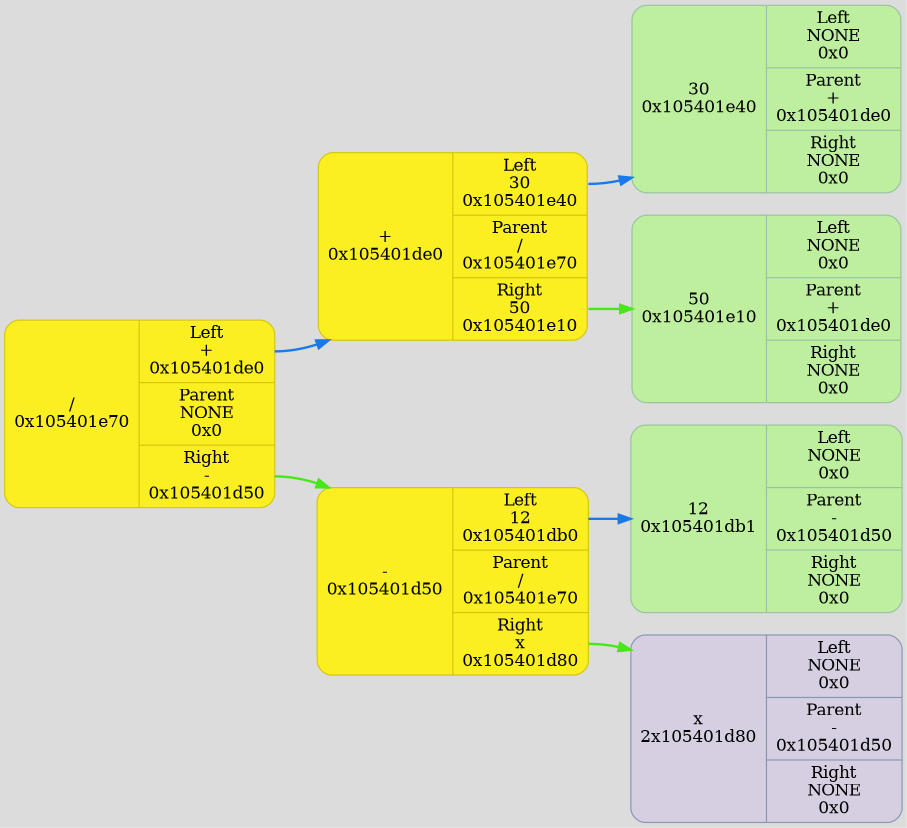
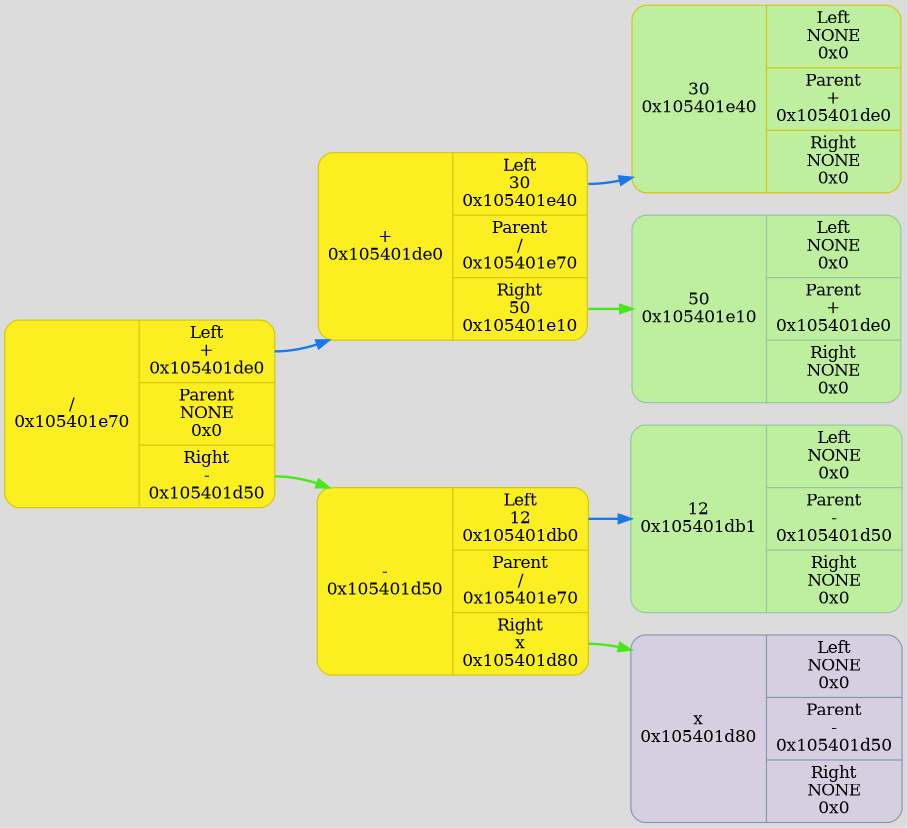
node "30": color #99c2a2 -> #d3c70d
node "x": text "2x105401d80" -> "0x105401d80"
